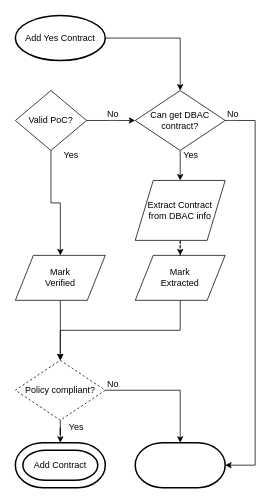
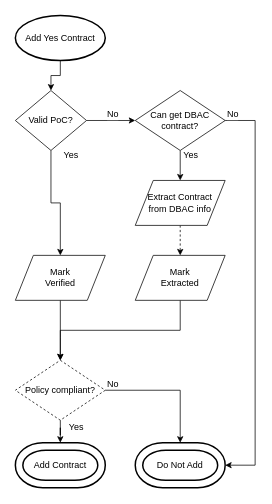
edge "Add Yes Contract" -> "Can get DBAC contract?": now "Add Yes Contract" -> "Valid PoC?"
node "Extract Contract from DBAC info": size 90x60 -> 90x45
node "Do Not Add": added
